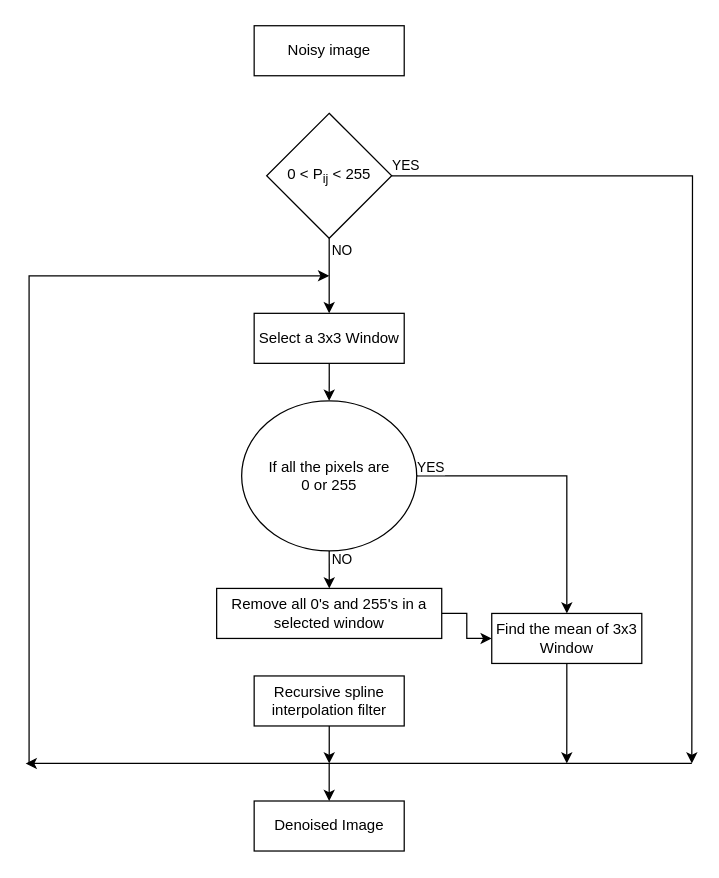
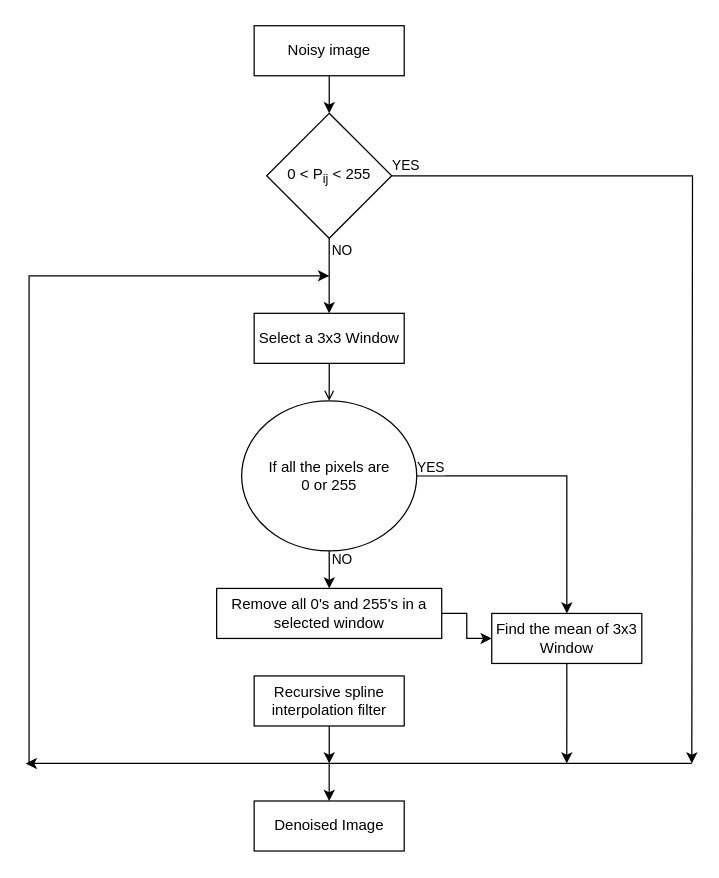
edge "Noisy image" -> "0 < Pij < 255": added
edge "Select a 3x3 Window" -> "If all the pixels are 0 or 255": arrowhead classic -> open
